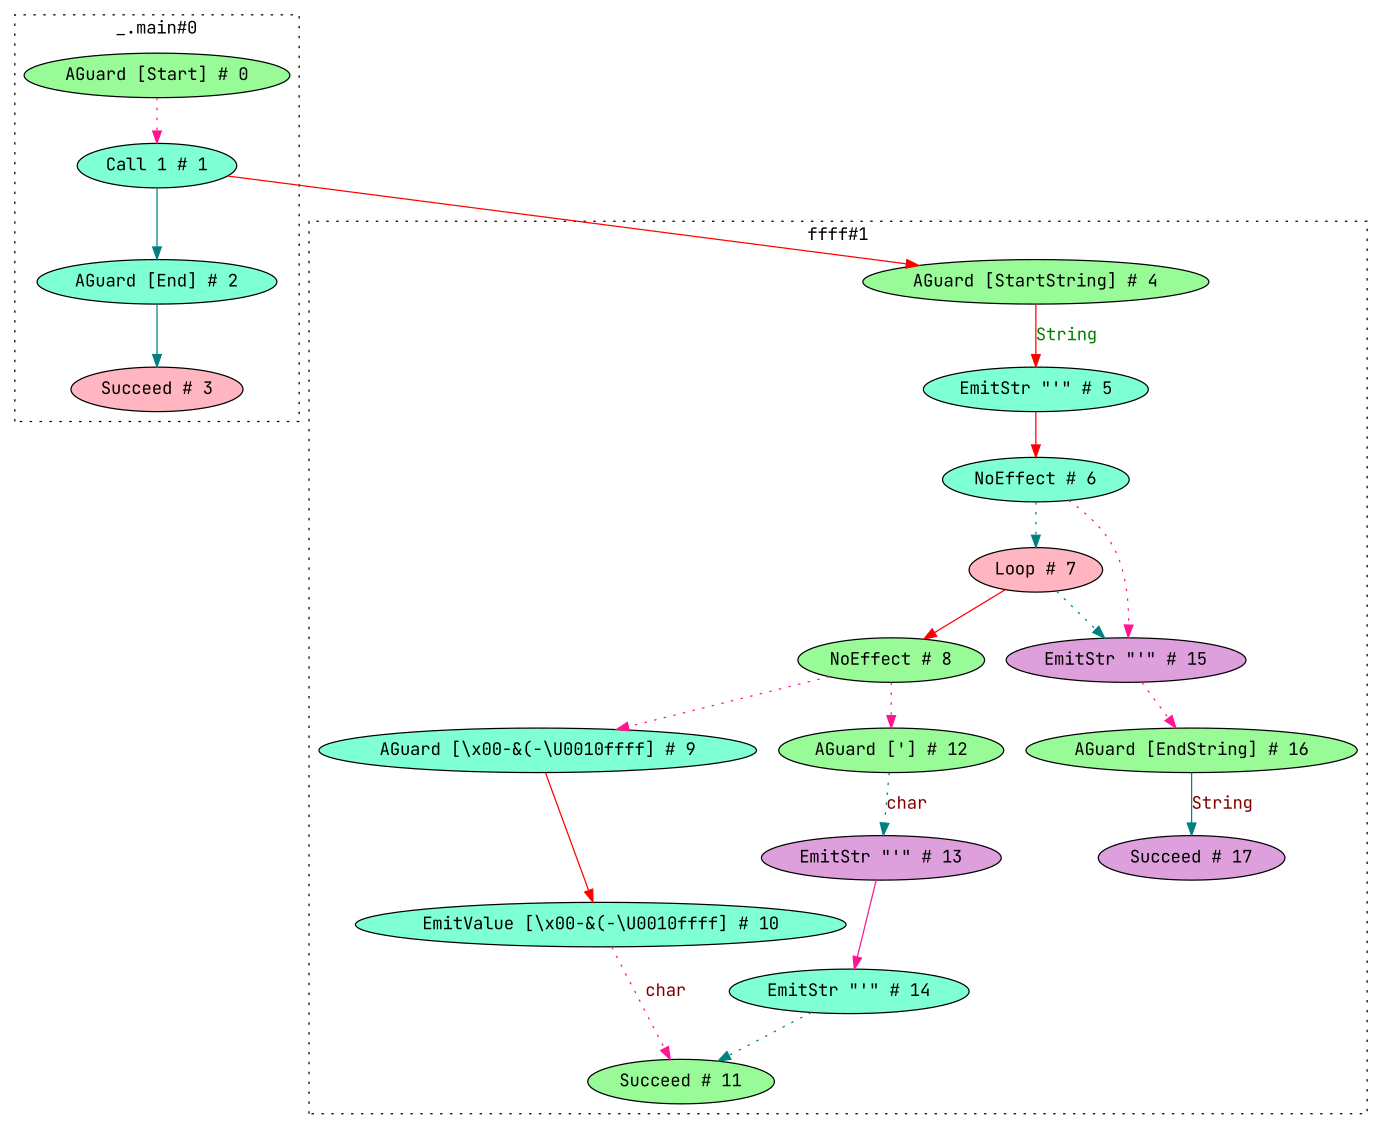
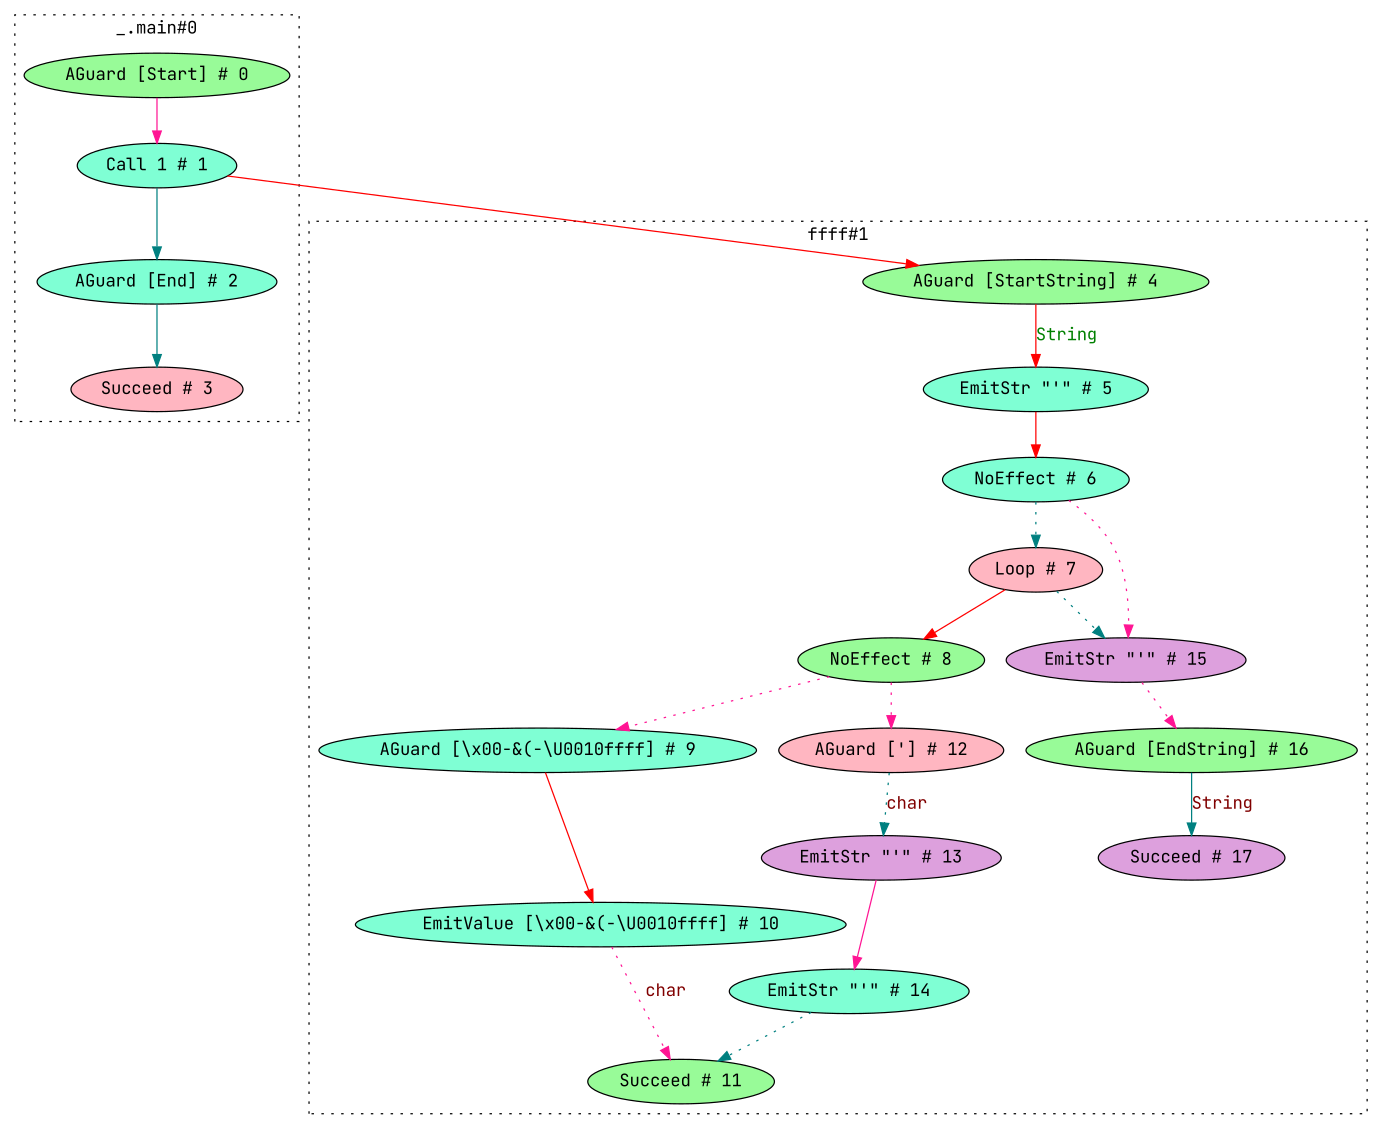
edge "AGuard [Start] # 0" -> "Call 1 # 1": style dotted -> solid
node "AGuard ['] # 12": fillcolor palegreen -> lightpink
